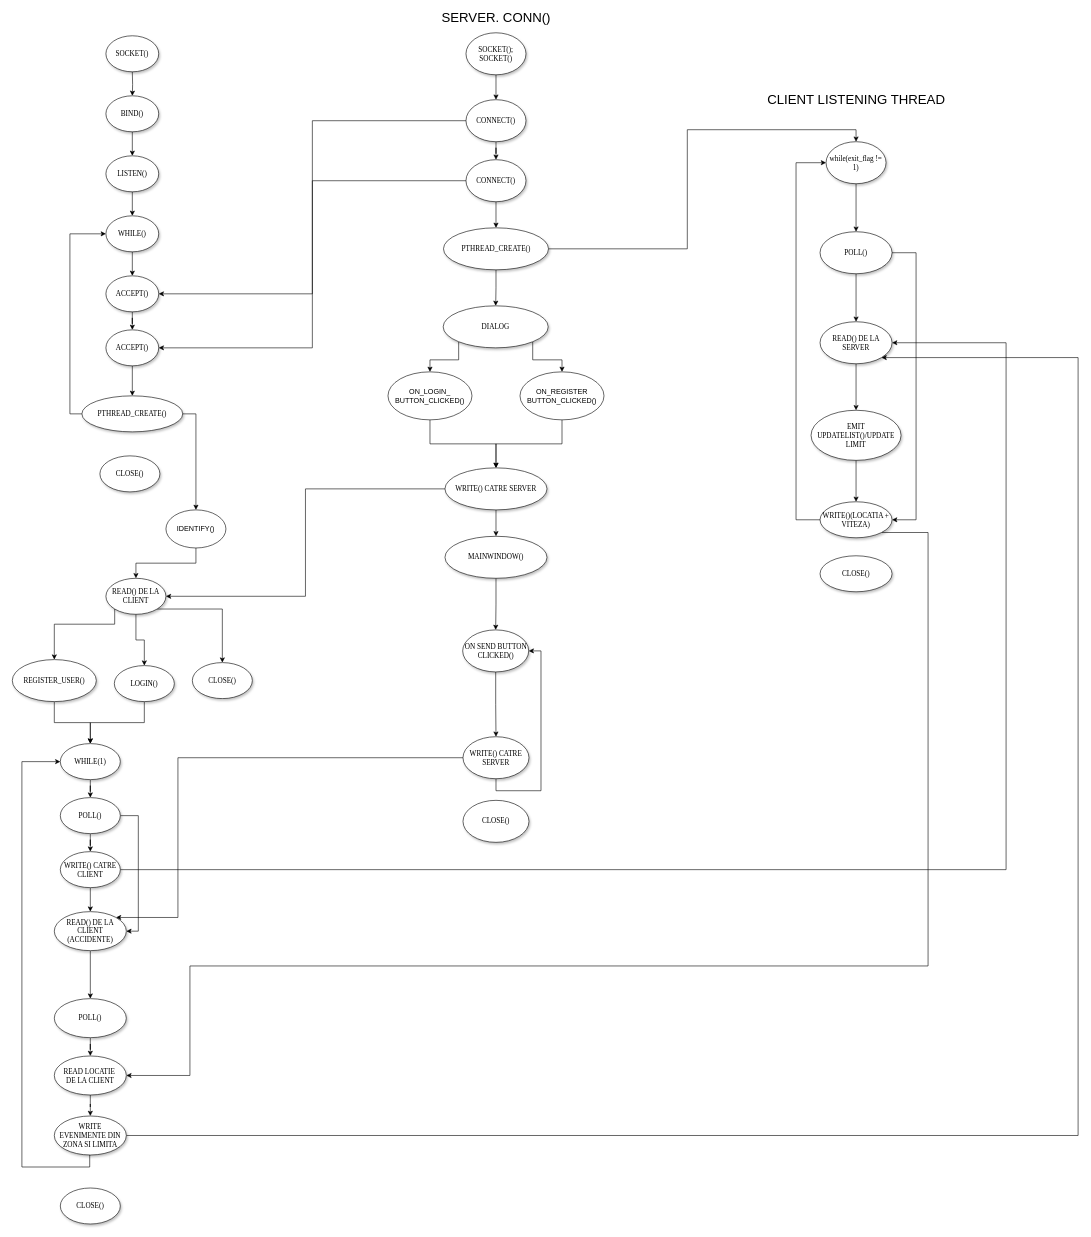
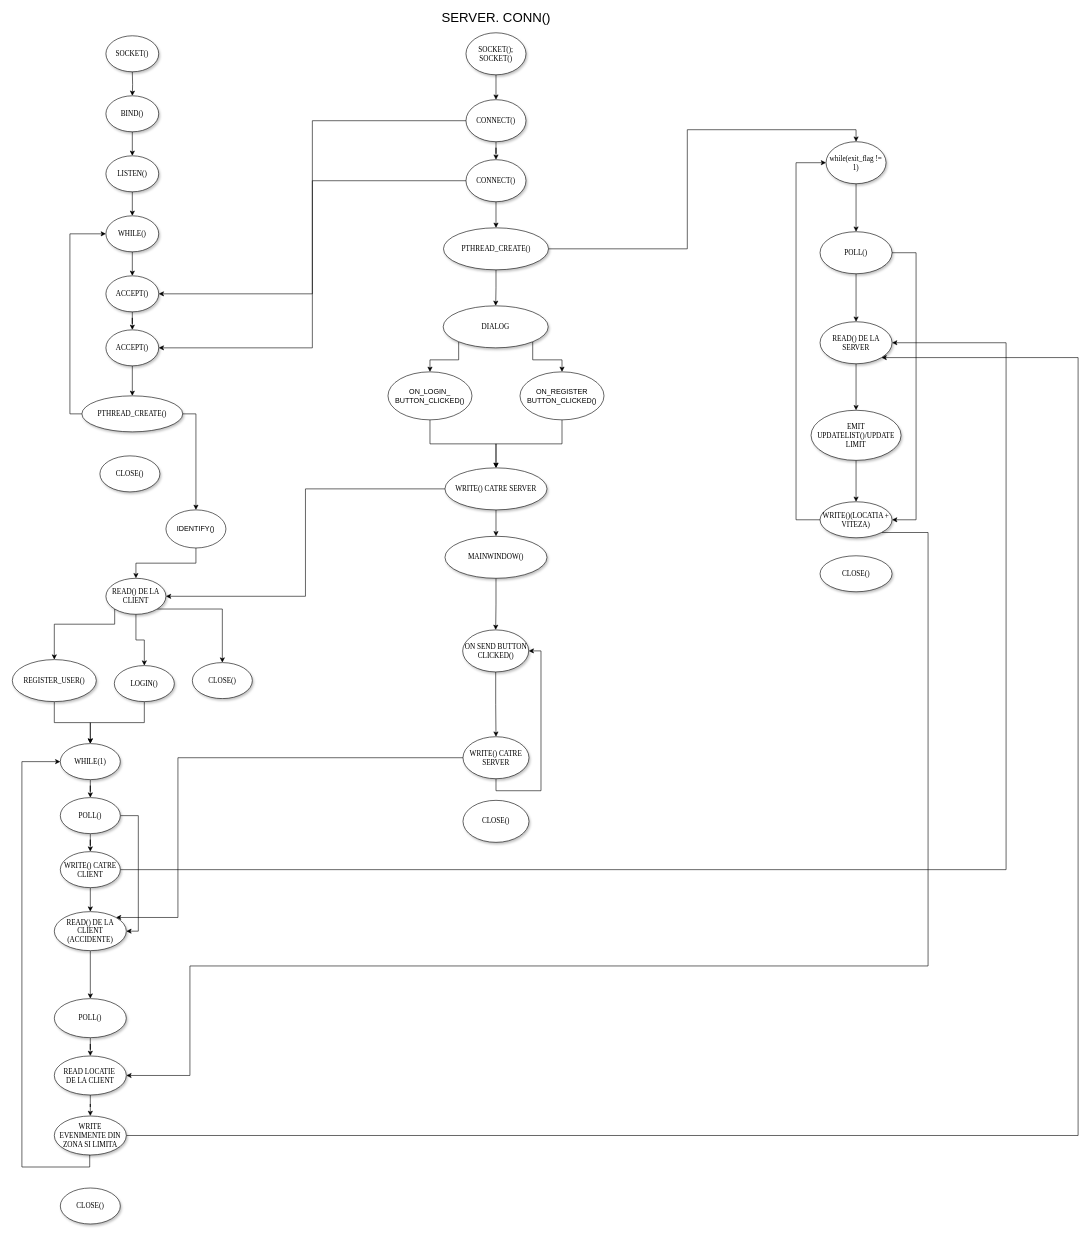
node "CLIENT LISTENING THREAD": removed
